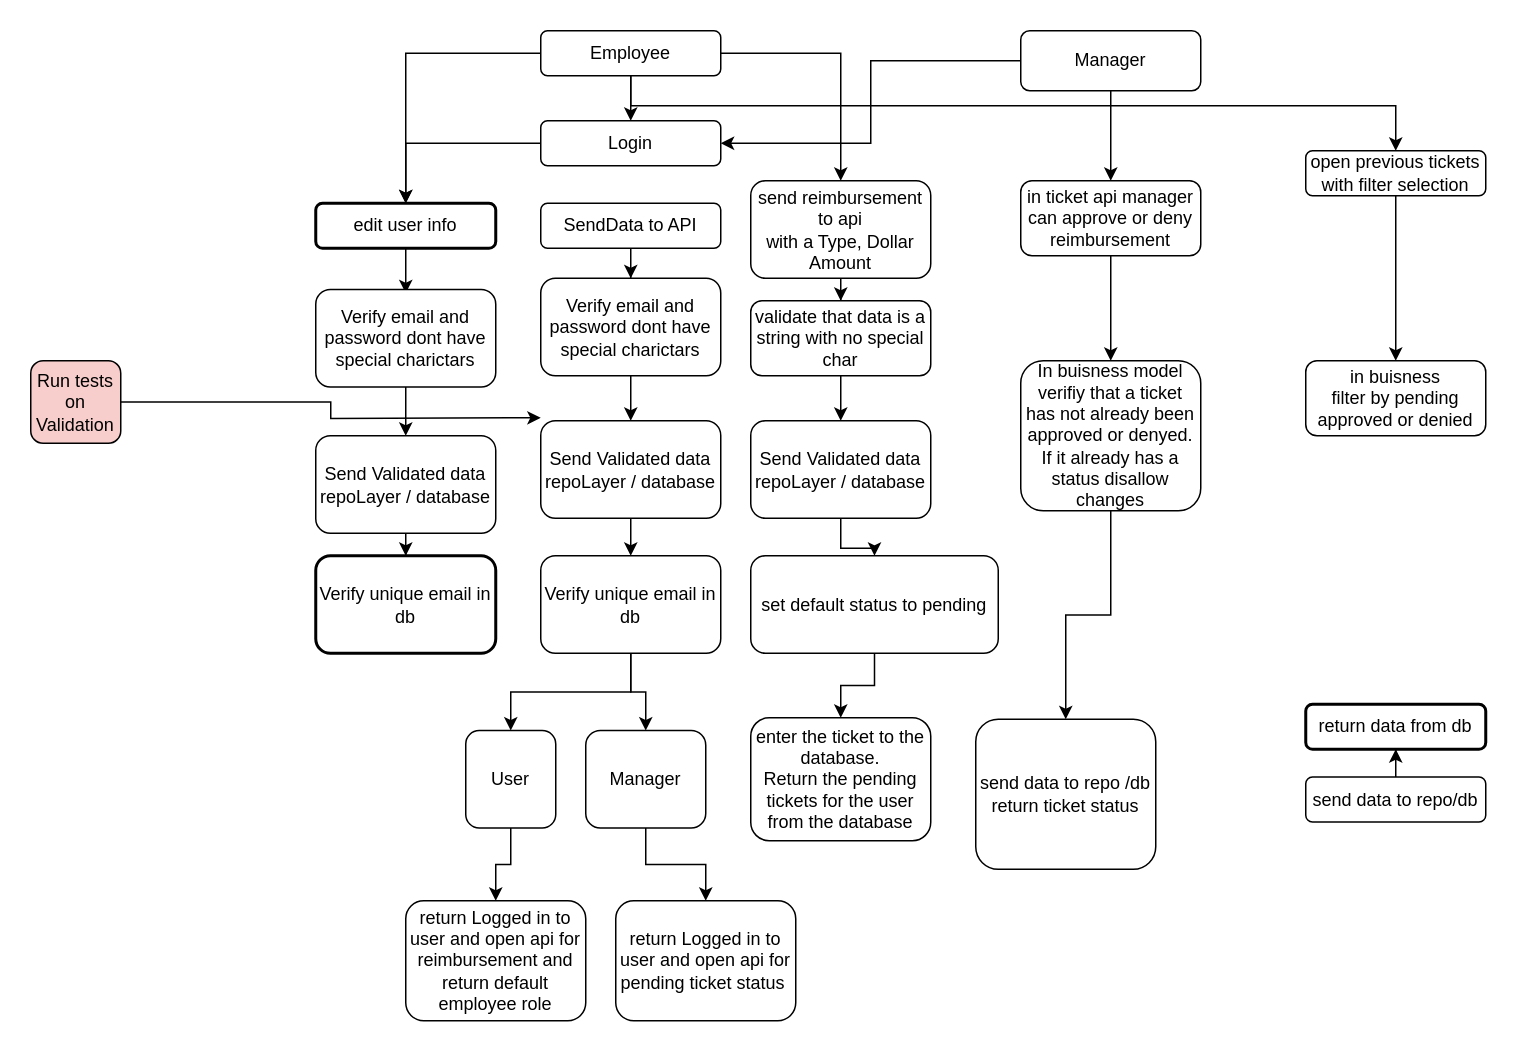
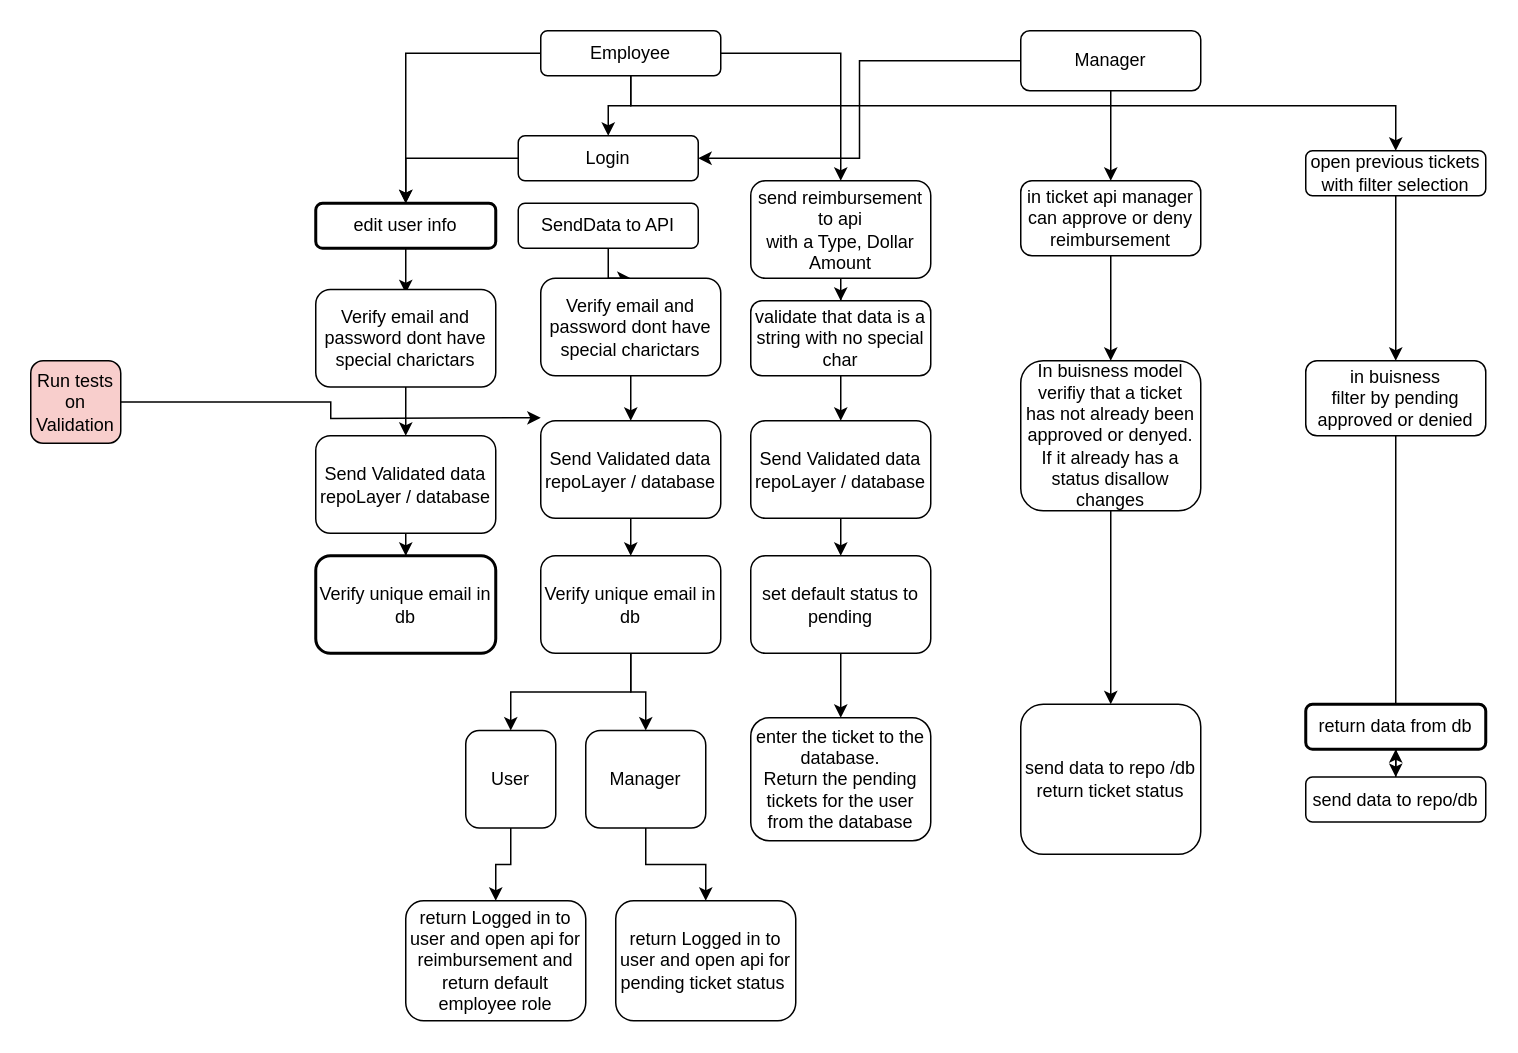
node "Login": moved (631, 143) -> (608, 158)
node "SendData to API": moved (631, 226) -> (608, 226)
edge "in buisness filter by pending approved or denied" -> "send data to repo/db": added
node "set default status to pending": size 248x98 -> 180x98
node "send data to repo /db return ticket status": moved (1066, 794) -> (1111, 779)
